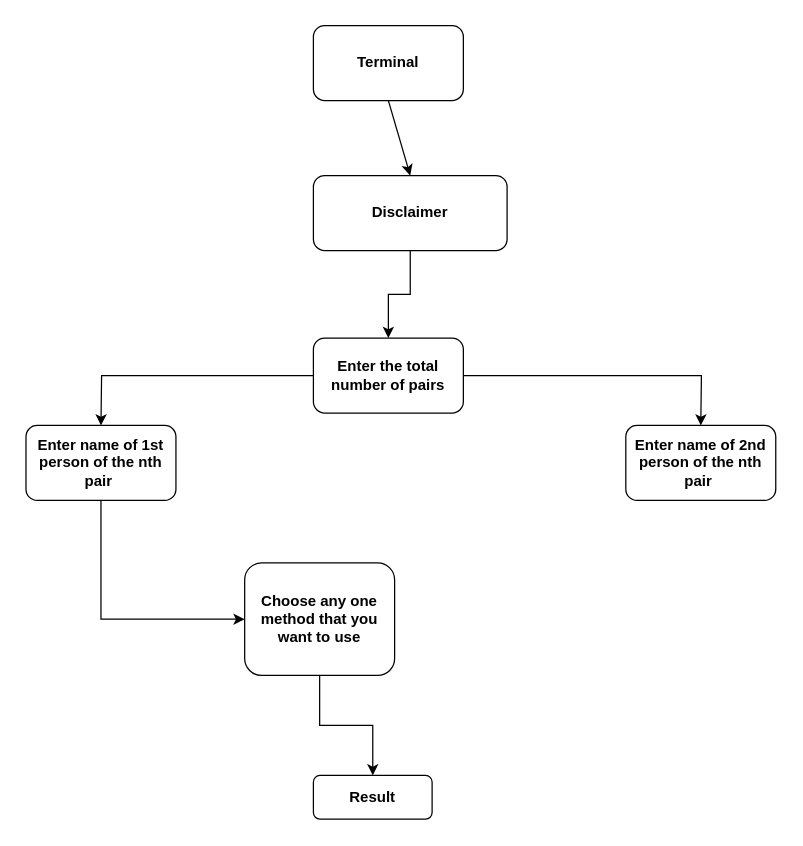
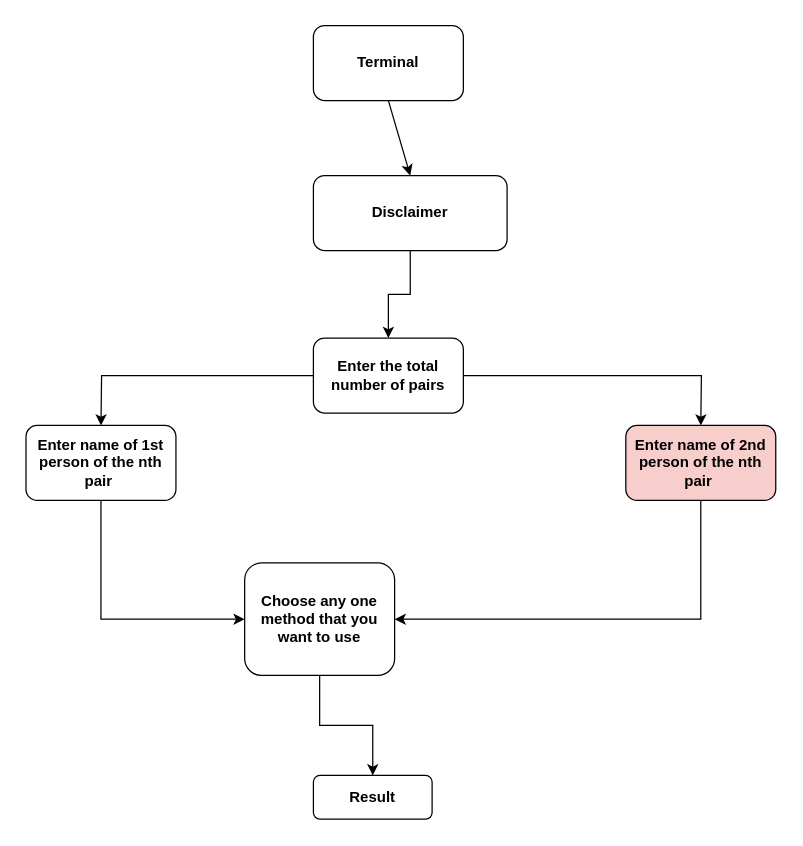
node "Enter name of 2nd person of the nth pair": fillcolor #ffffff -> #f8cecc
edge "Enter name of 2nd person of the nth pair" -> "Choose any one method that you want to use": added
